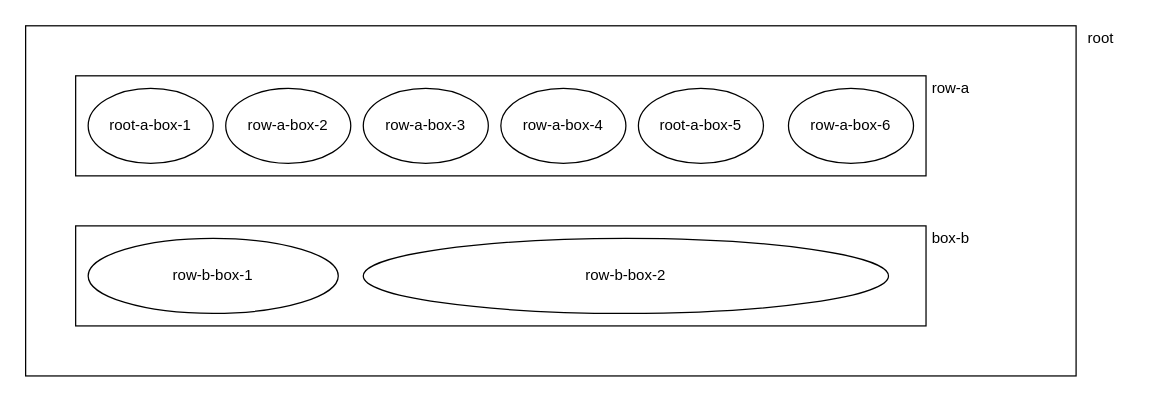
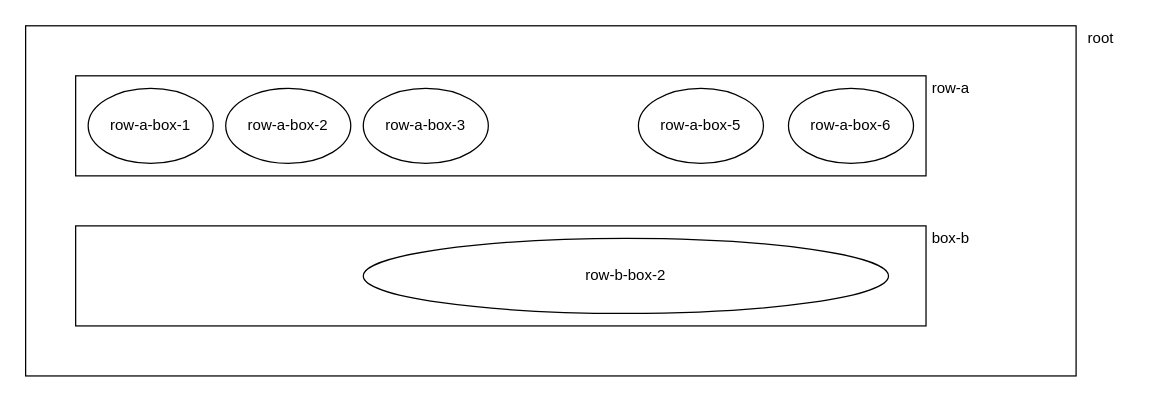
node "root-a-box-1": label "root-a-box-1" -> "row-a-box-1"
node "row-a-box-4": removed
node "root-a-box-5": label "root-a-box-5" -> "row-a-box-5"
node "row-b-box-1": removed
